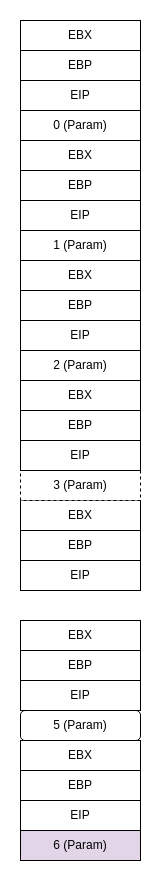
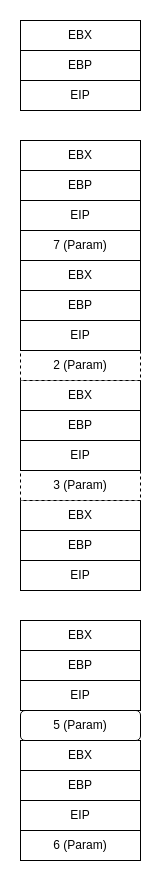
node "0 (Param)": removed
node "1 (Param)": label "1 (Param)" -> "7 (Param)"
node "2 (Param)": style solid -> dashed
node "6 (Param)": fillcolor #e1d5e7 -> #ffffff
